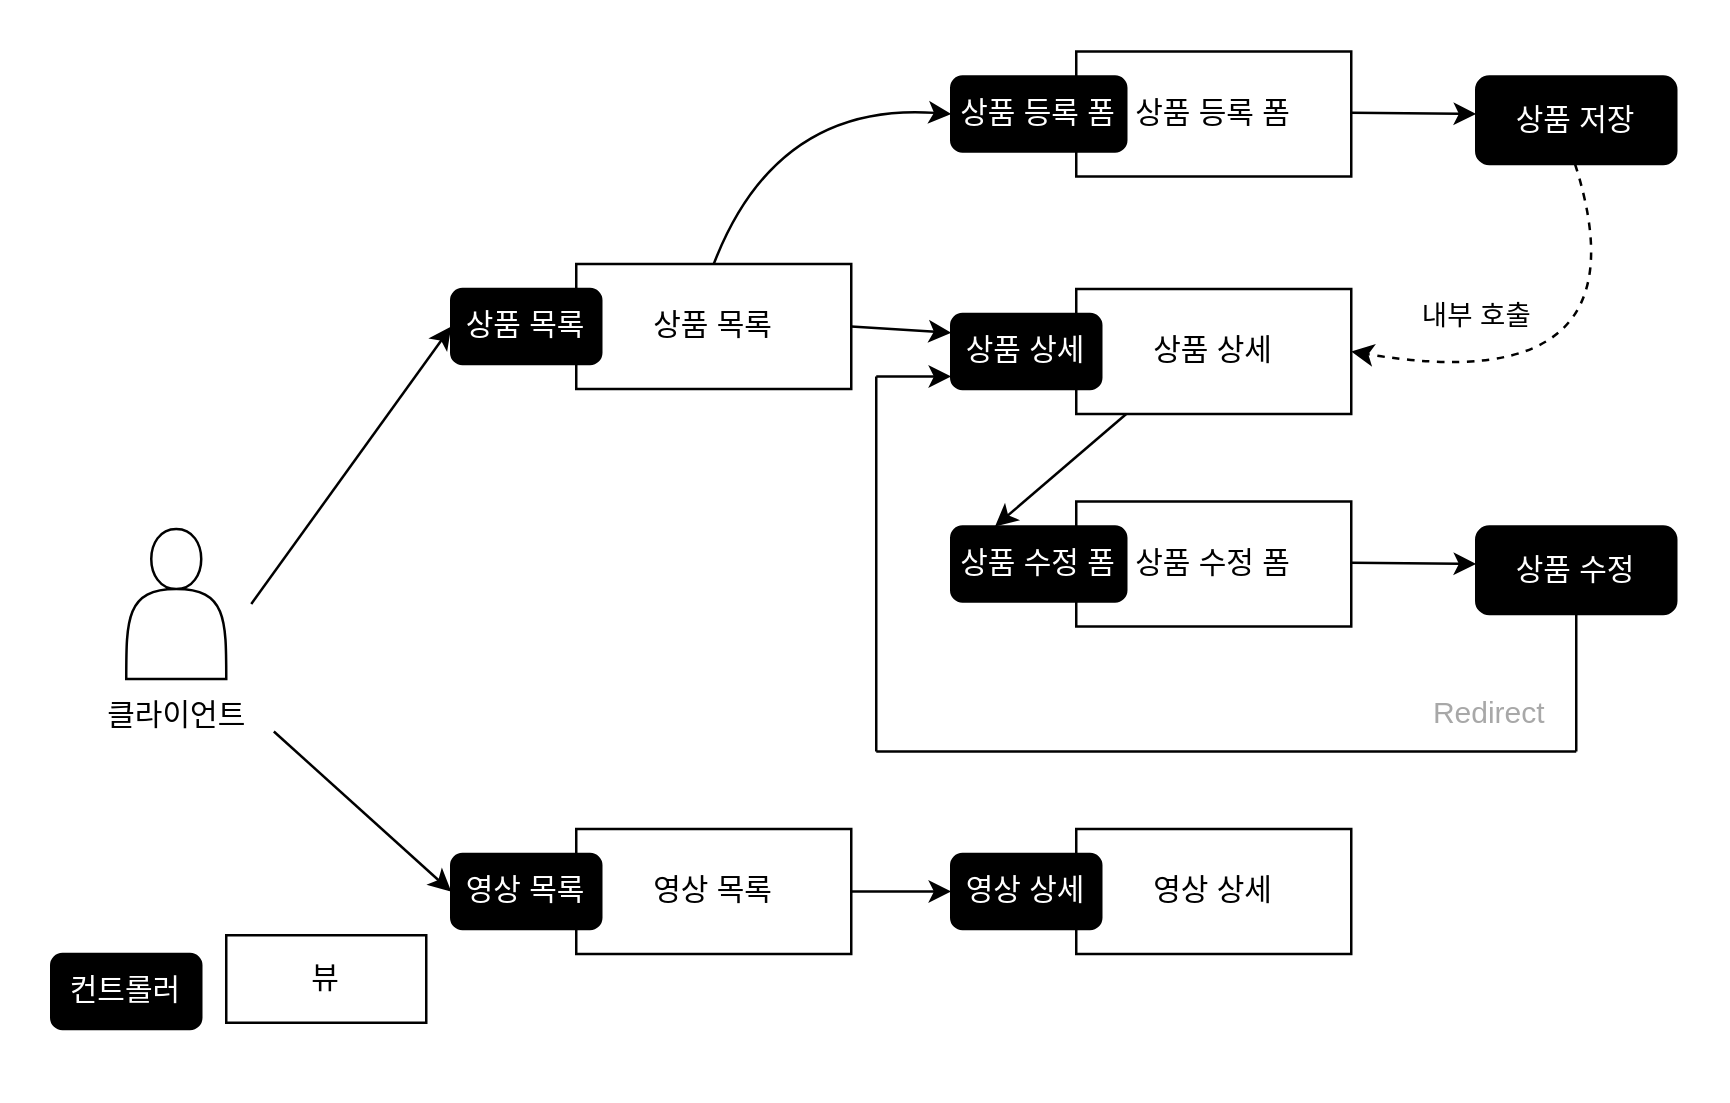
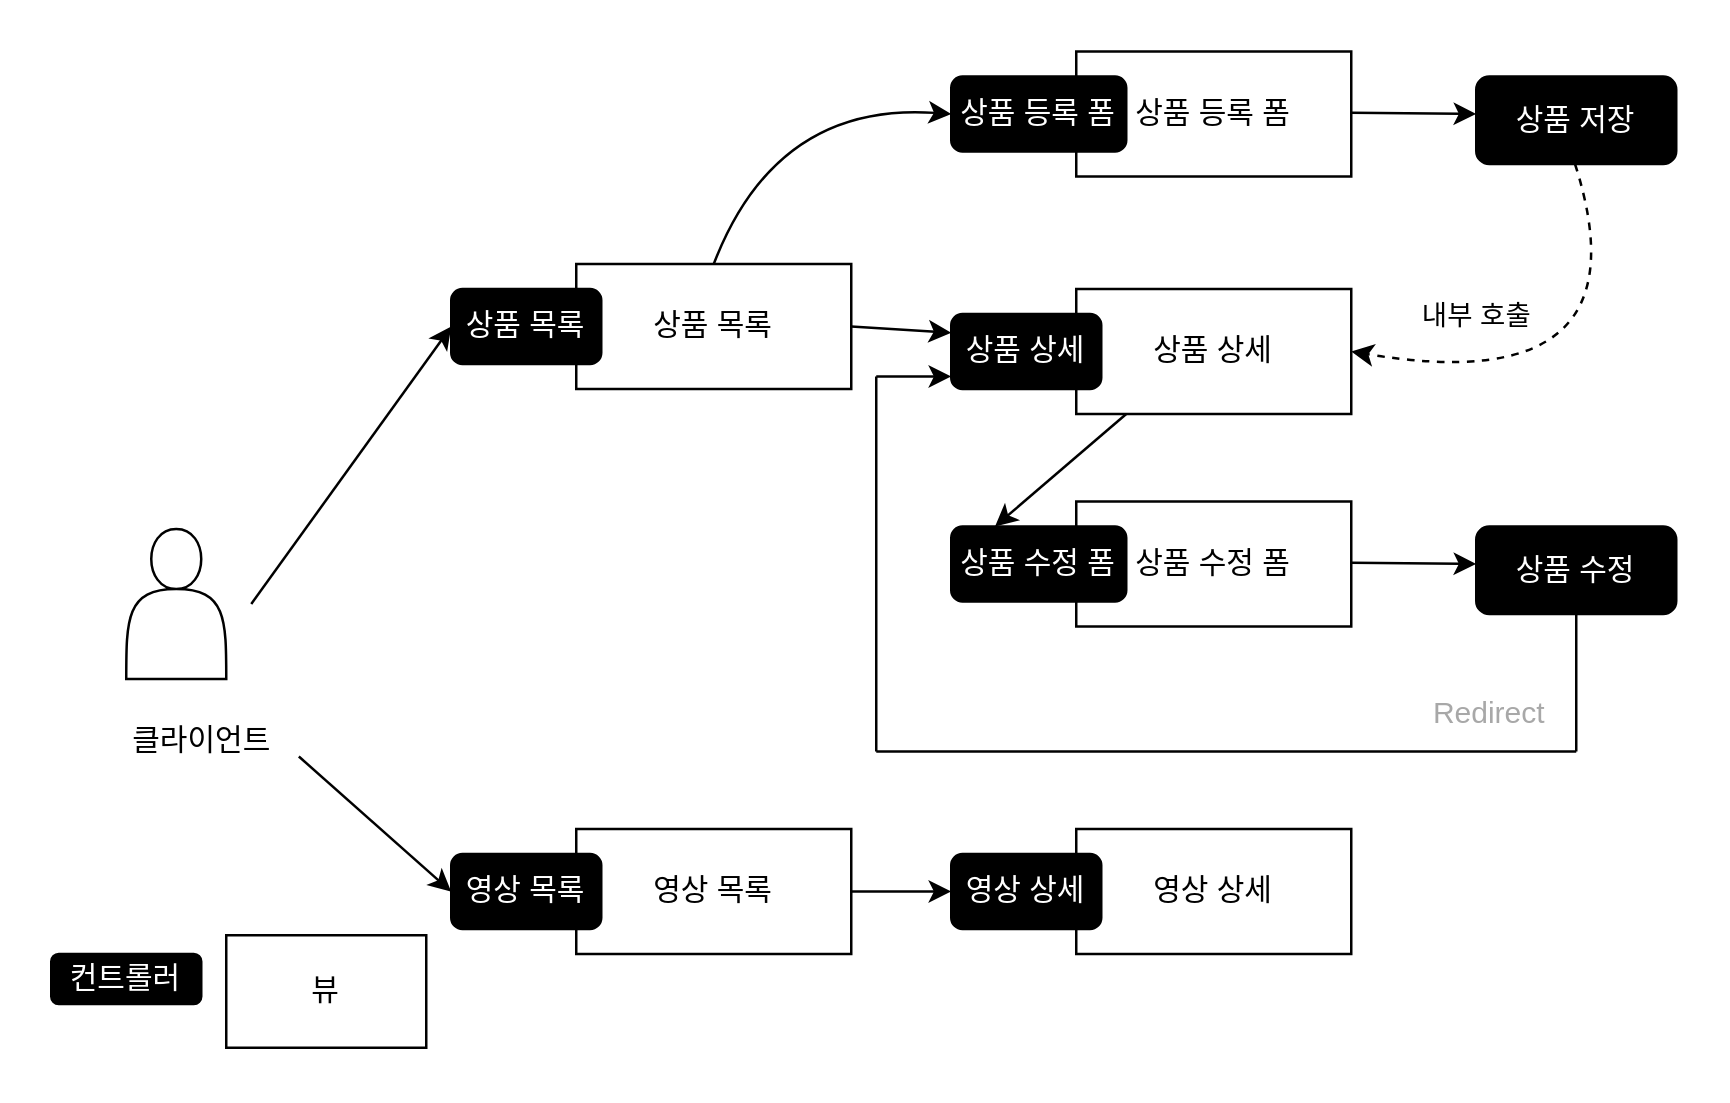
node "클라이언트": moved (176, 716) -> (201, 741)
node "뷰": size 200x88 -> 200x113
node "컨트롤러": size 150x75 -> 150x50
